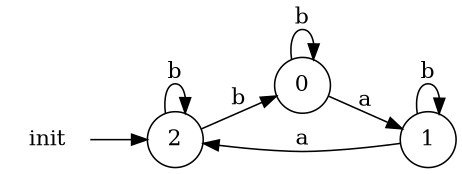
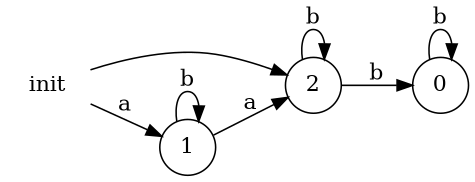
edge "0" -> "1": now "init" -> "1"
